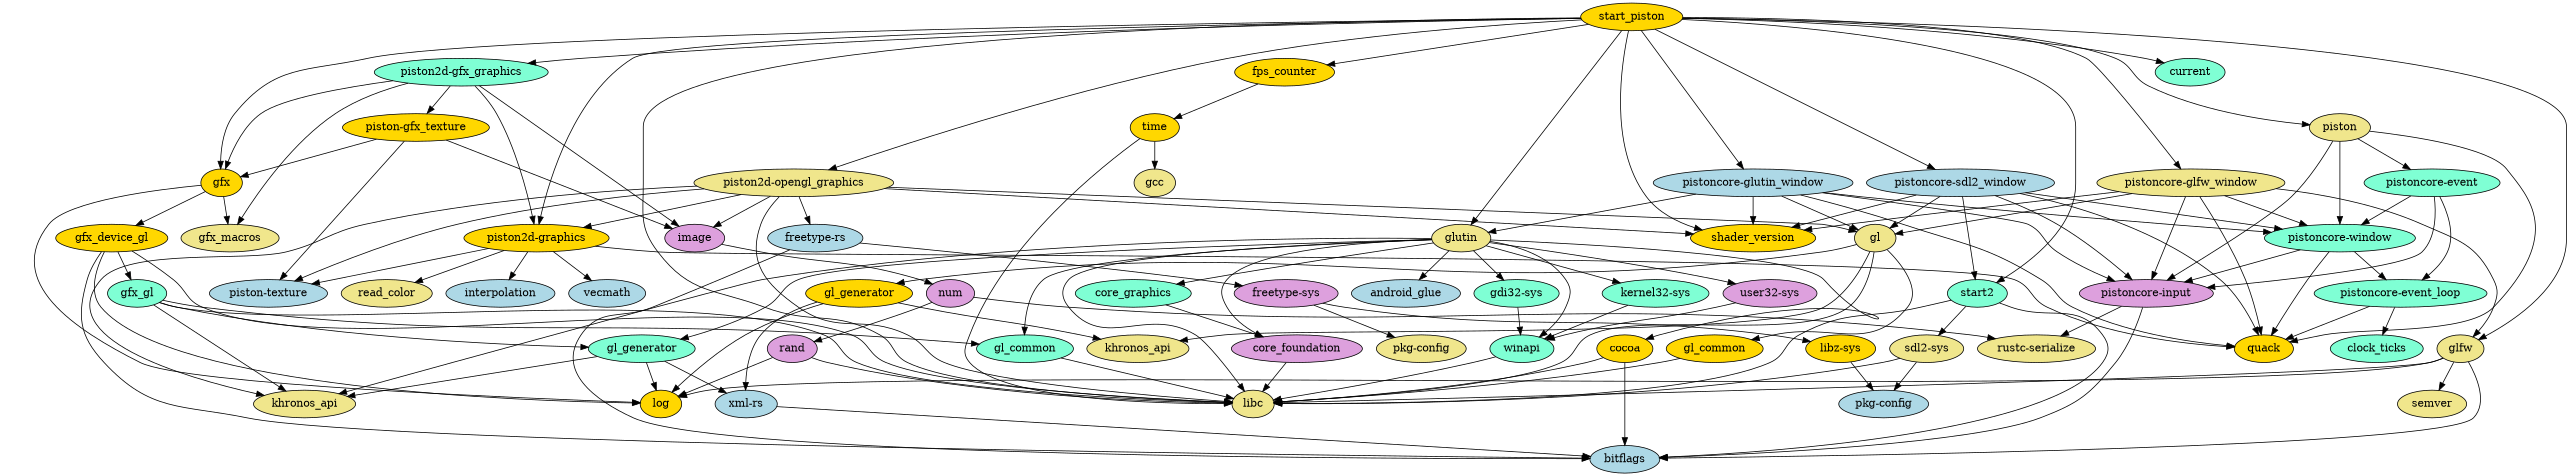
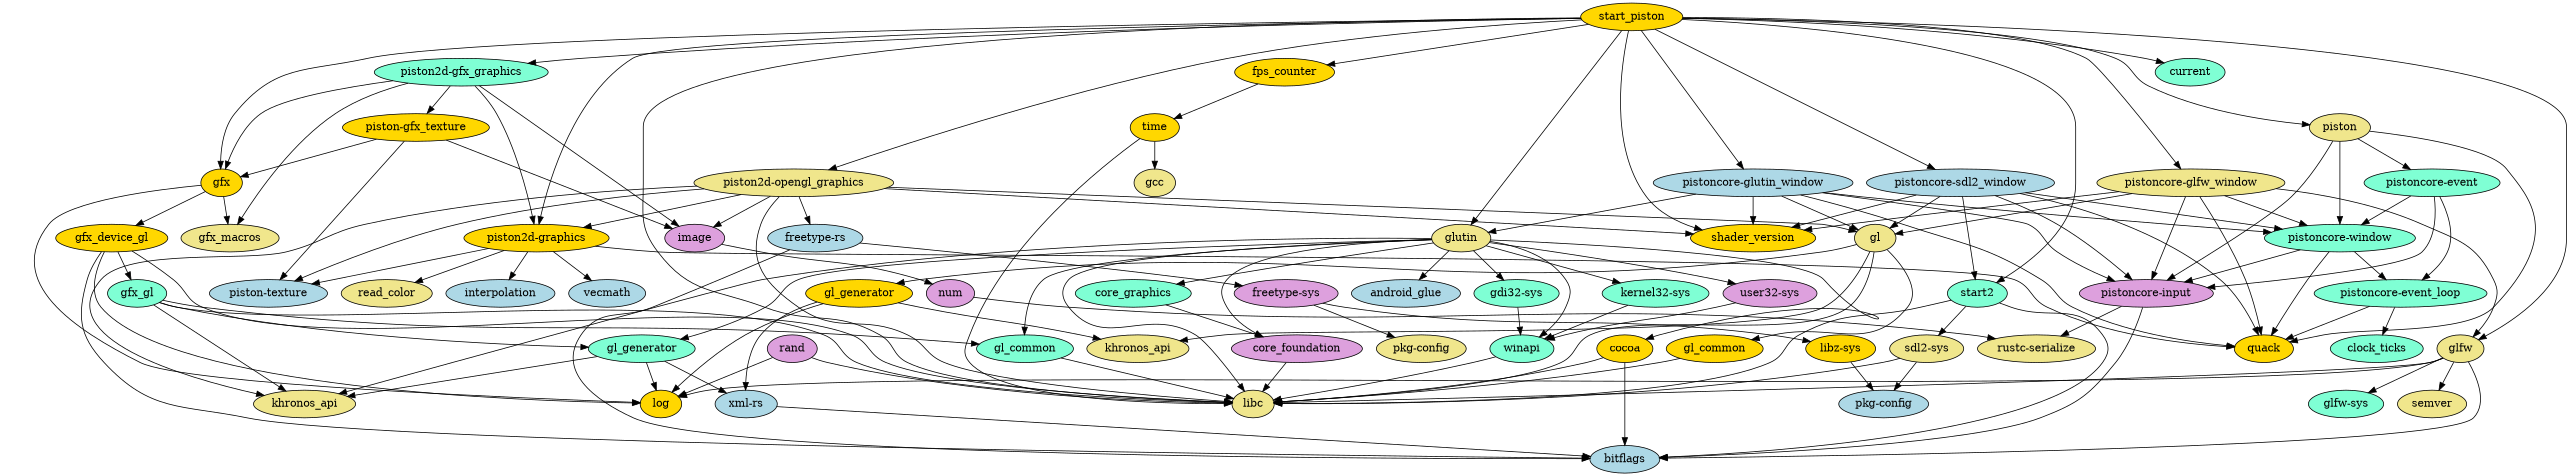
edge "num" -> "rand": removed
node "glfw-sys": added
